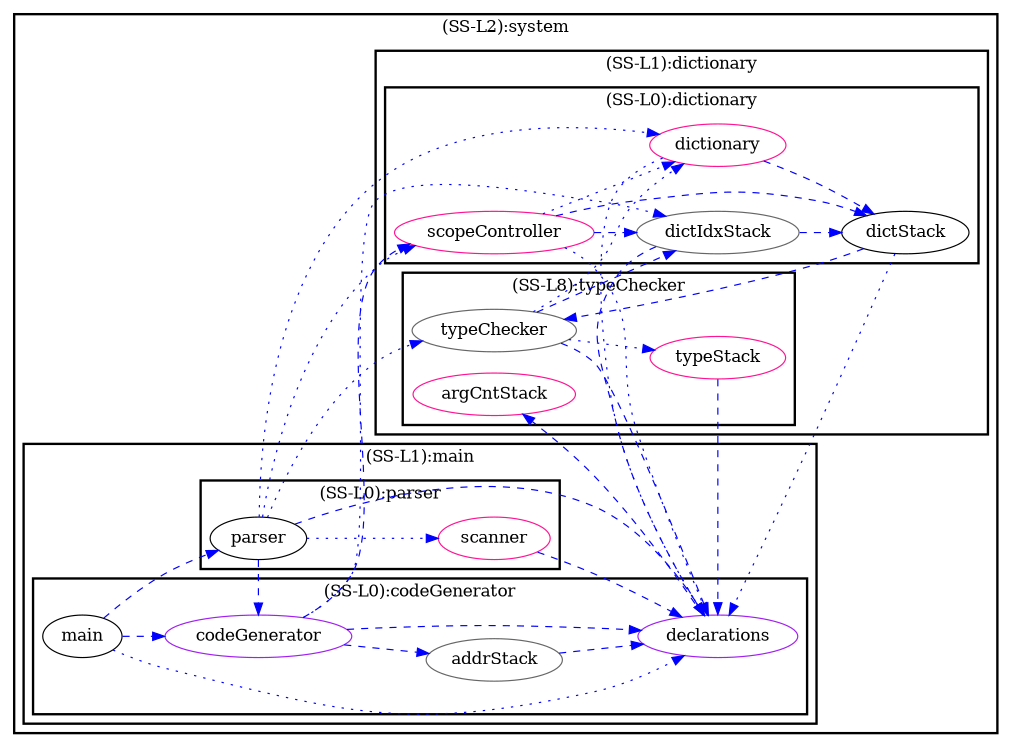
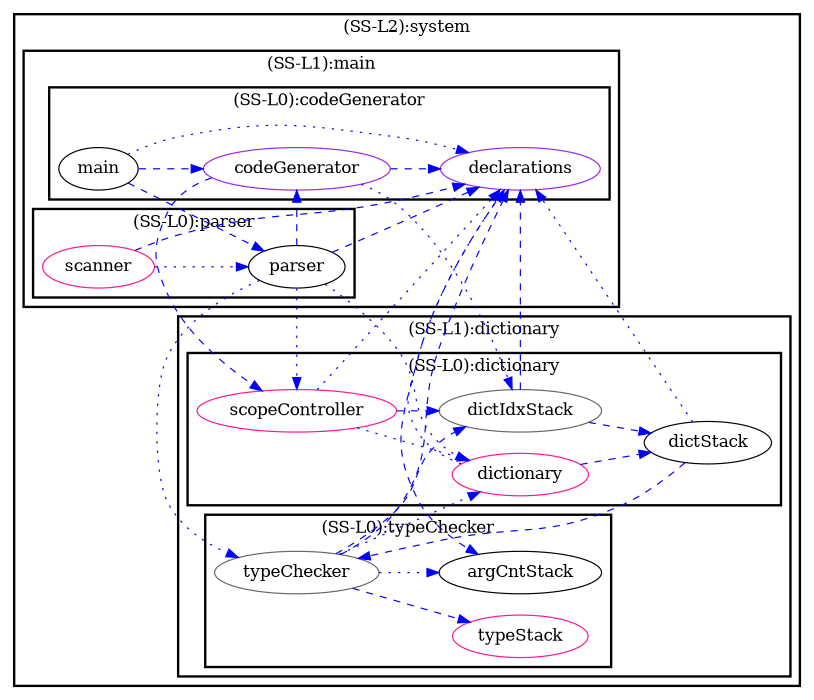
edge "scopeController" -> "dictStack": removed
cluster "(SS-L8):typeChecker": label "(SS-L8):typeChecker" -> "(SS-L0):typeChecker"
edge "typeChecker" -> "typeStack": style dotted -> dashed
node "argCntStack": color deeppink -> black
edge "typeStack" -> "declarations": removed
edge "parser" -> "scanner": reversed
edge "typeChecker" -> "argCntStack": added
node "addrStack": removed
